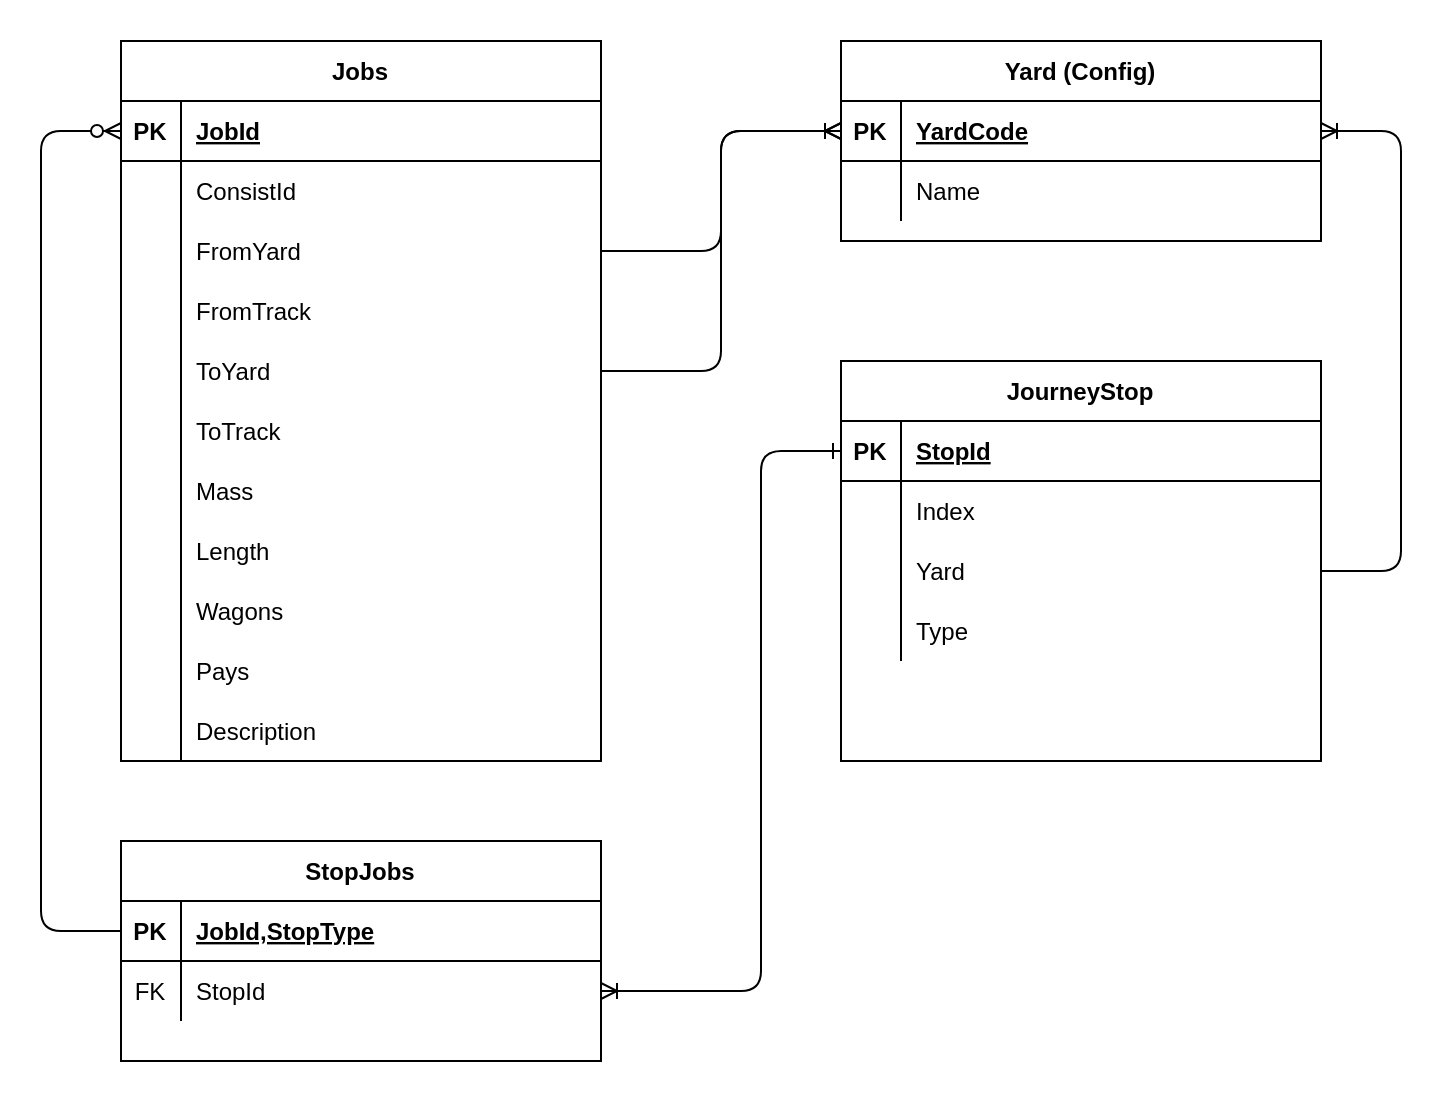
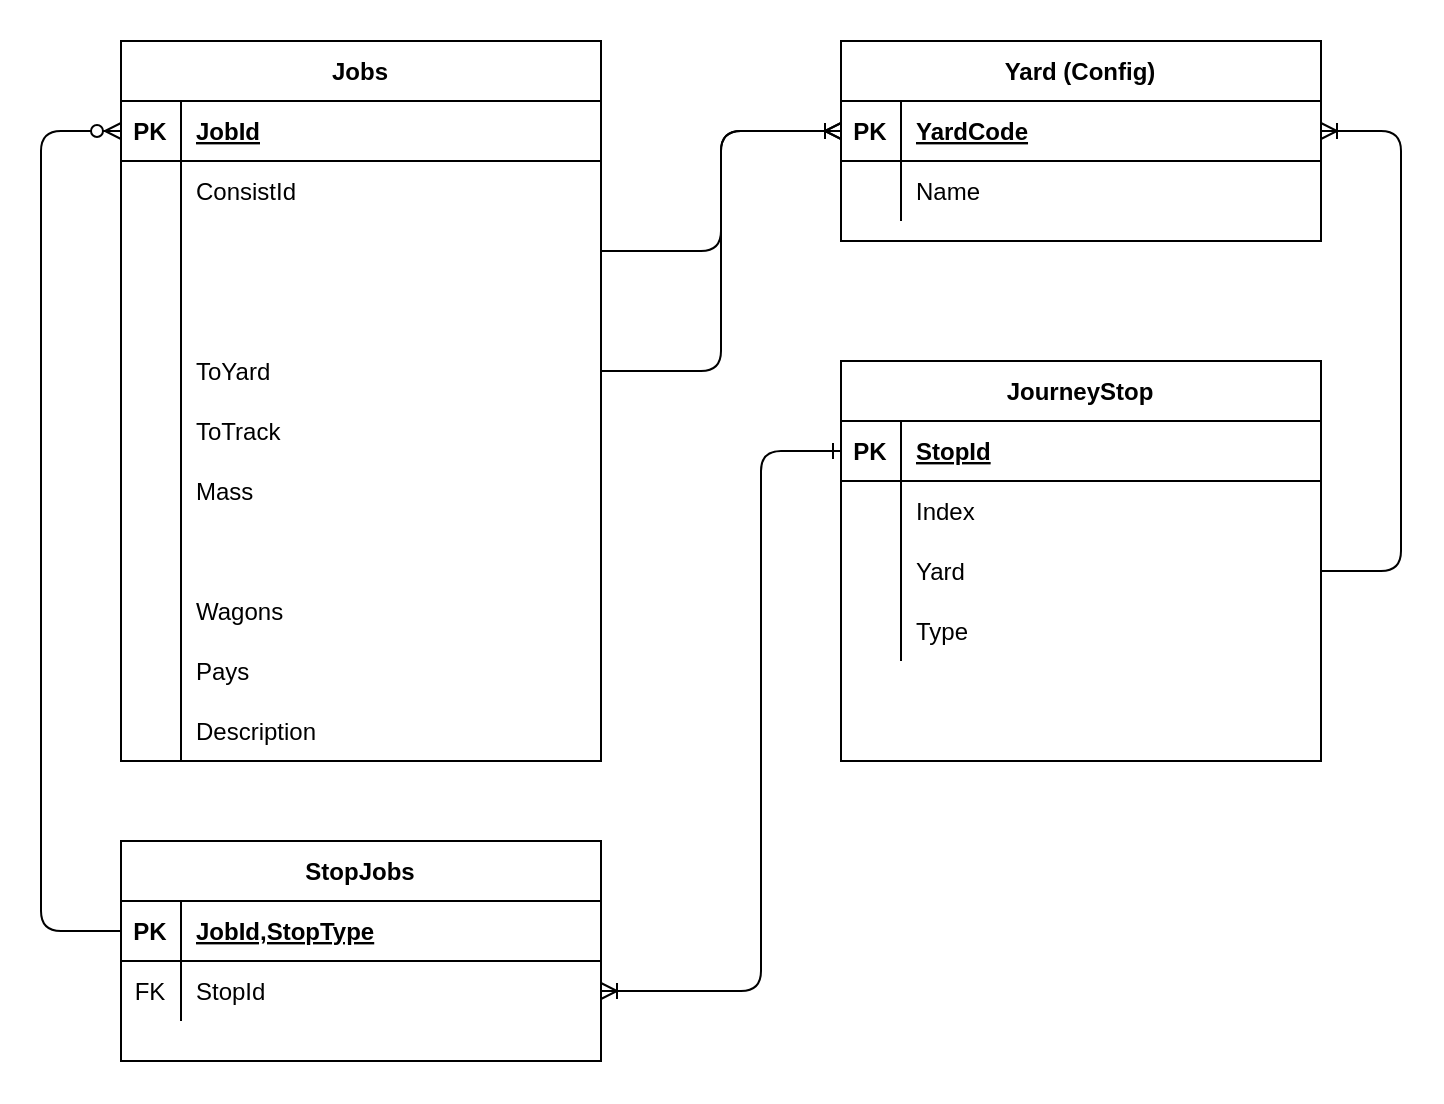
node "FromYard": removed
node "FromTrack": removed
node "Length": removed
